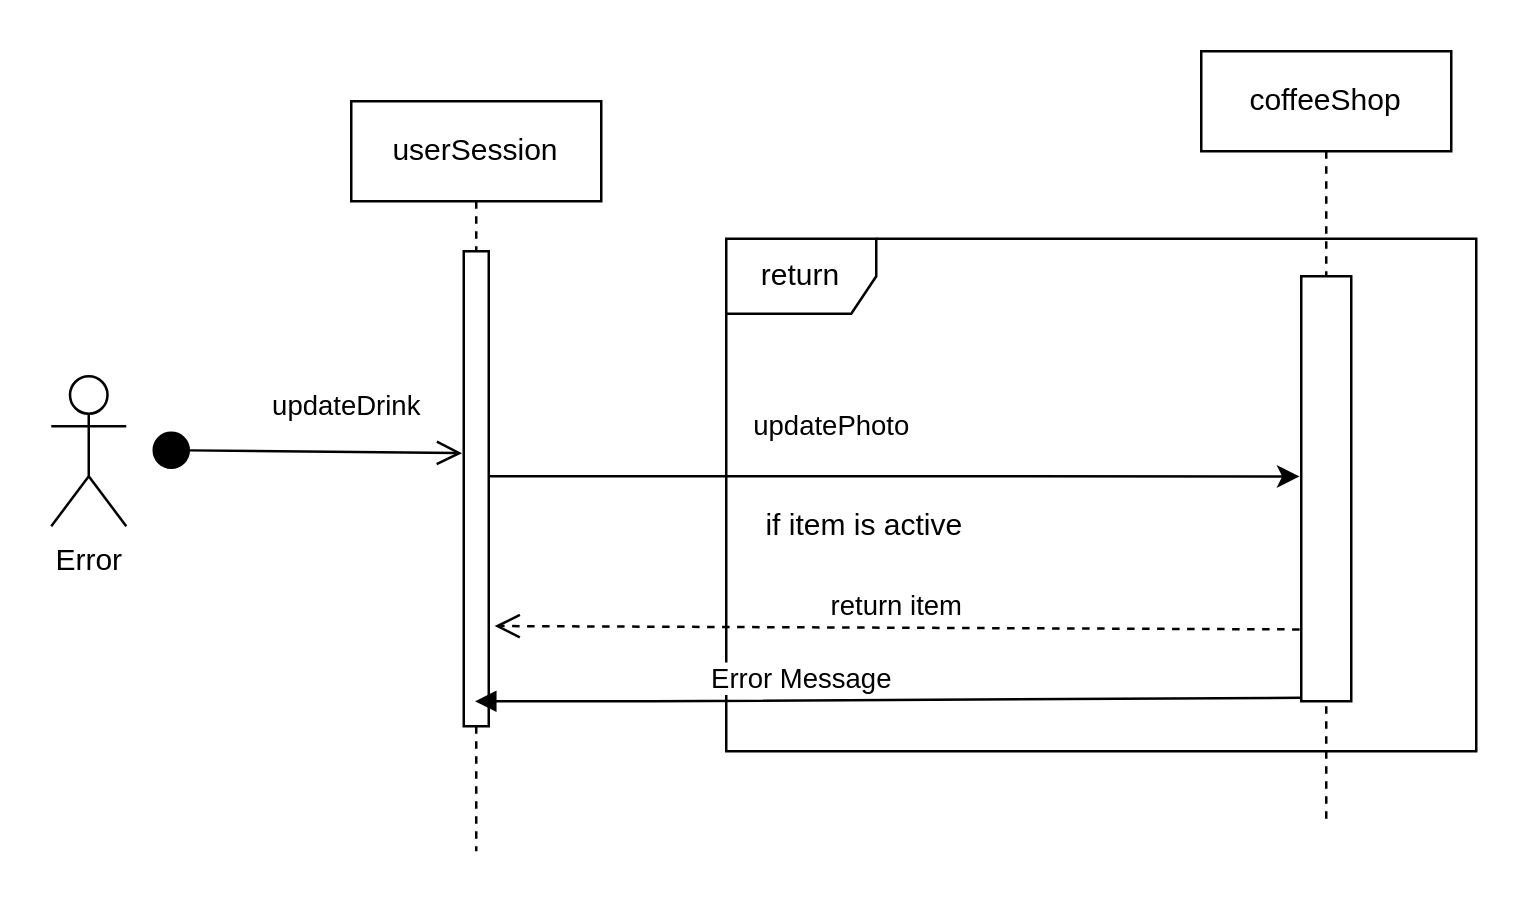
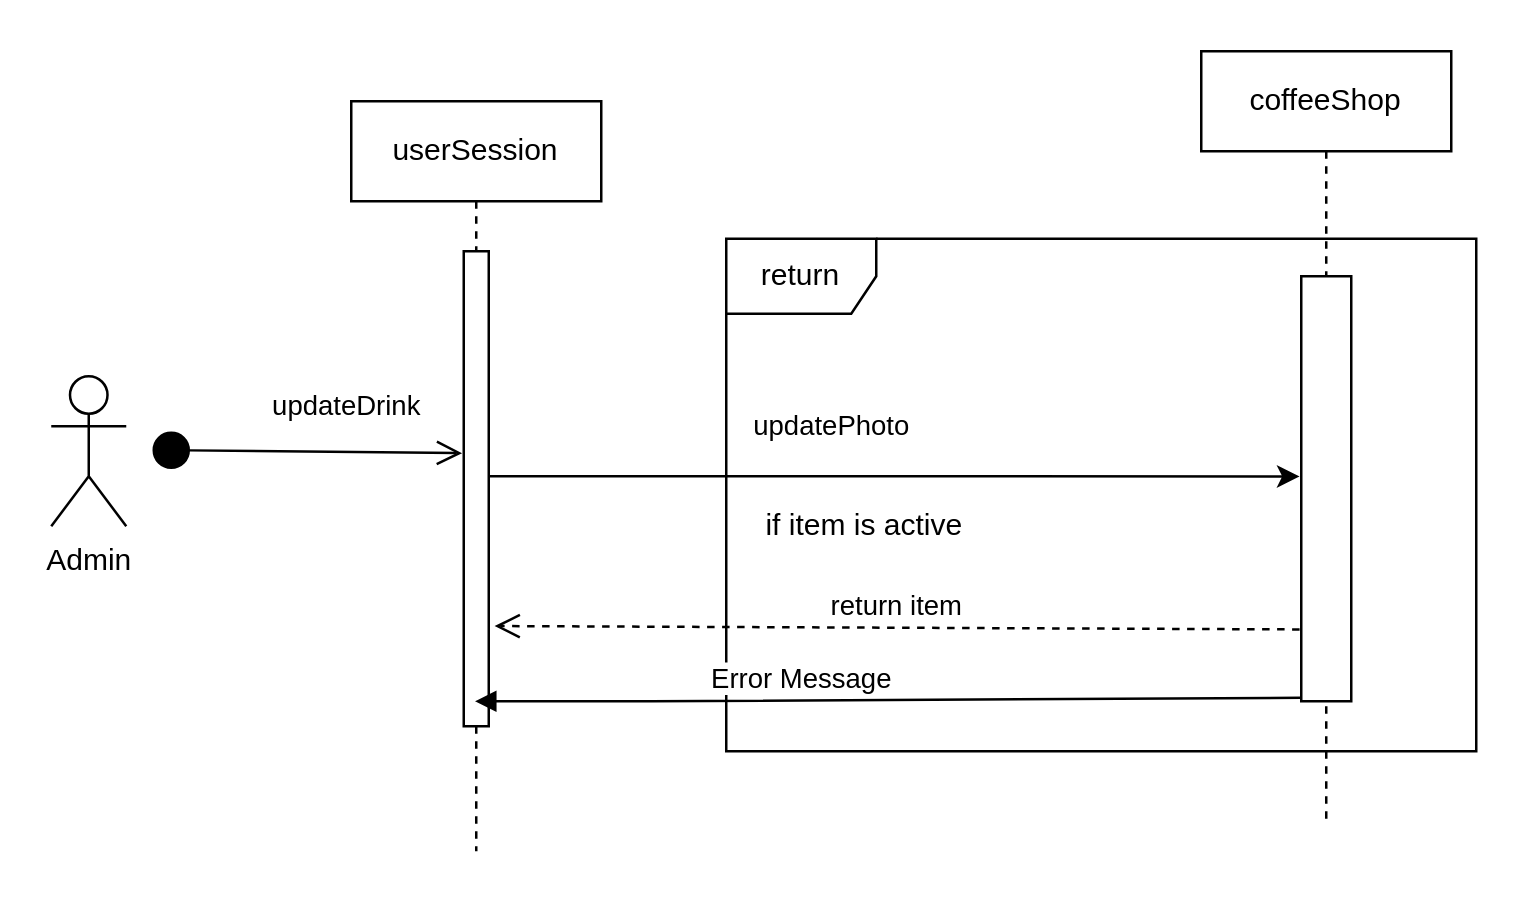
node "Error": label "Error" -> "Admin"
